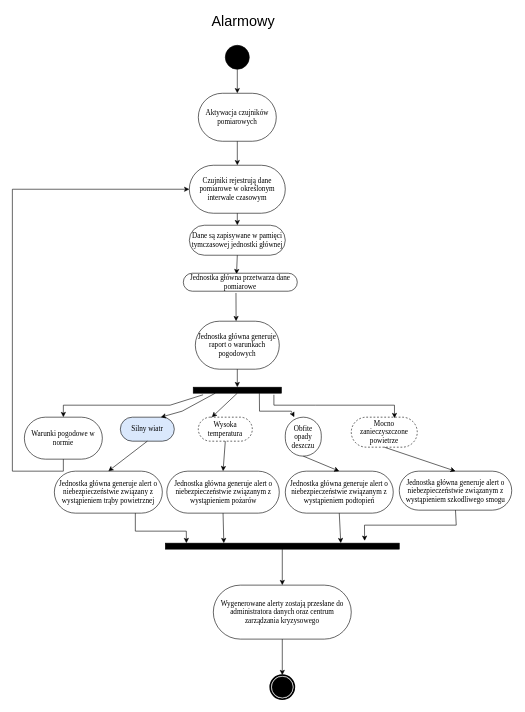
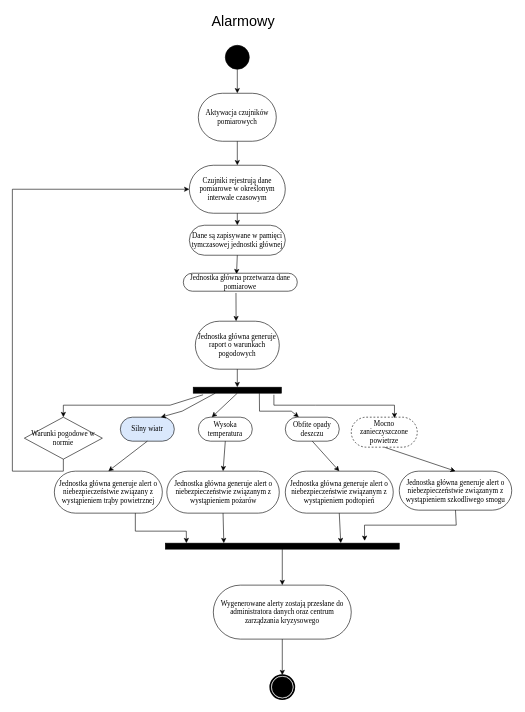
node "Wysoka temperatura": style dashed -> solid
node "Obfite opady deszczu": size 36x39 -> 54x24
node "Warunki pogodowe w normie": shape rounded rectangle -> diamond
